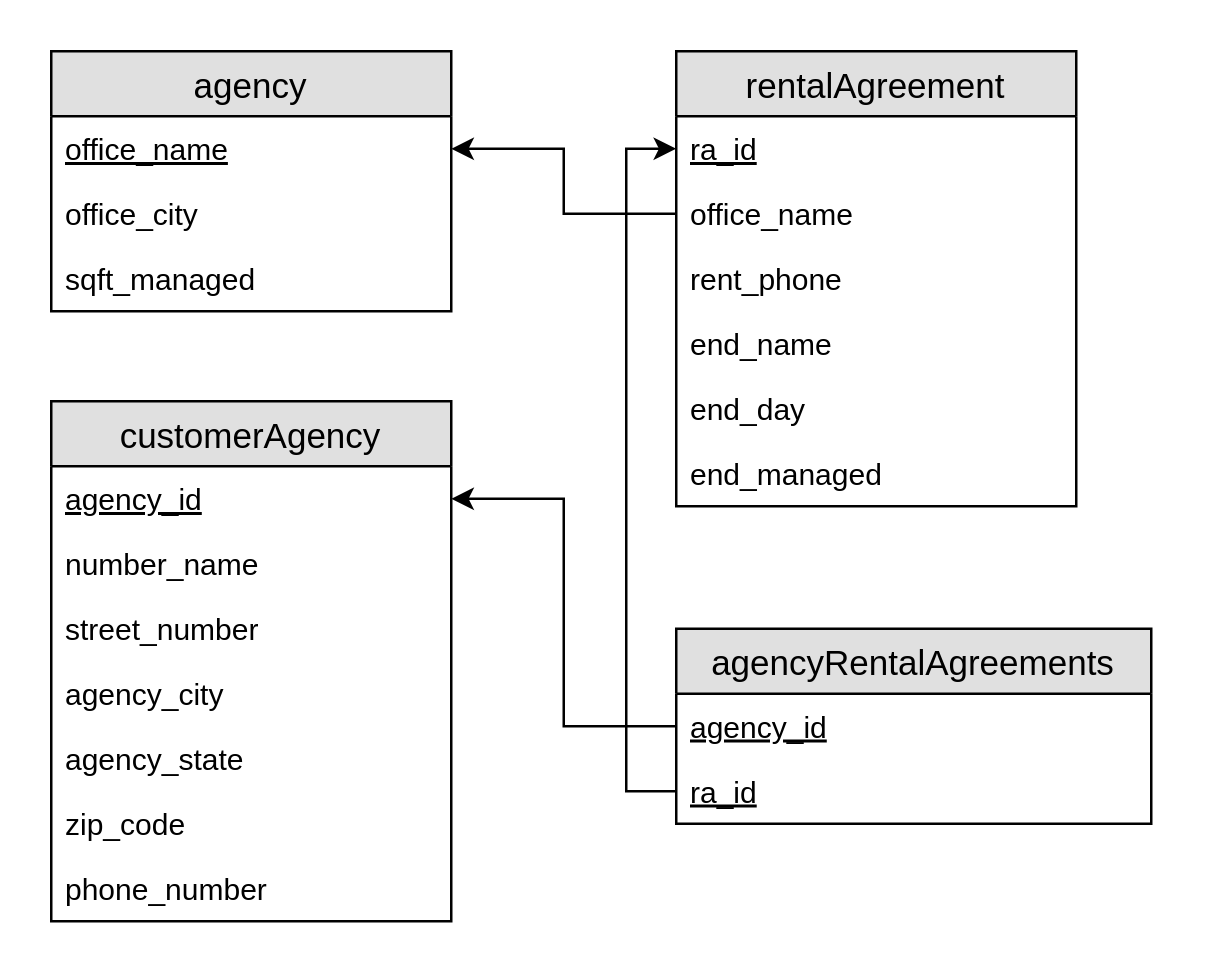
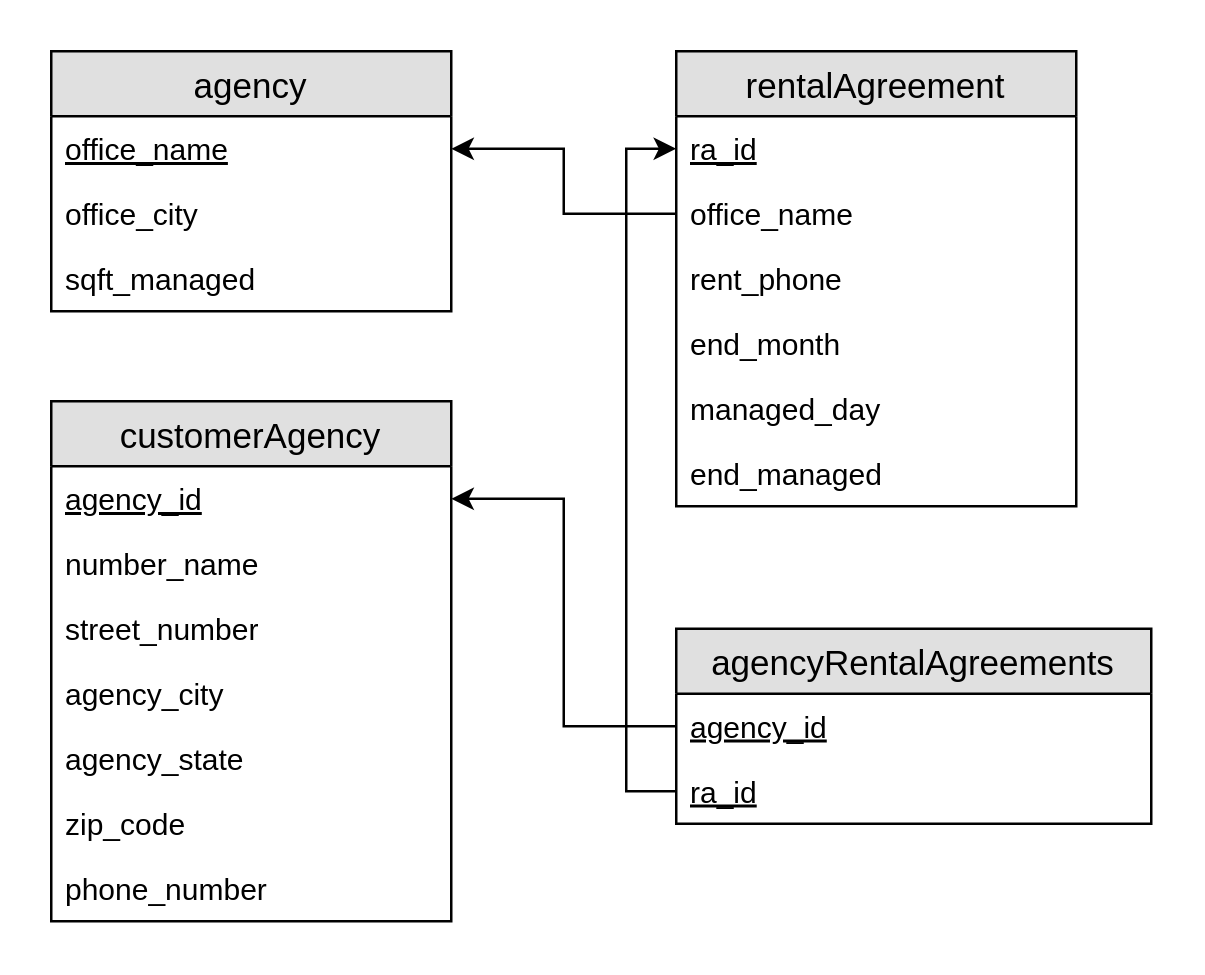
node "end_name": label "end_name" -> "end_month"
node "end_day": label "end_day" -> "managed_day"
